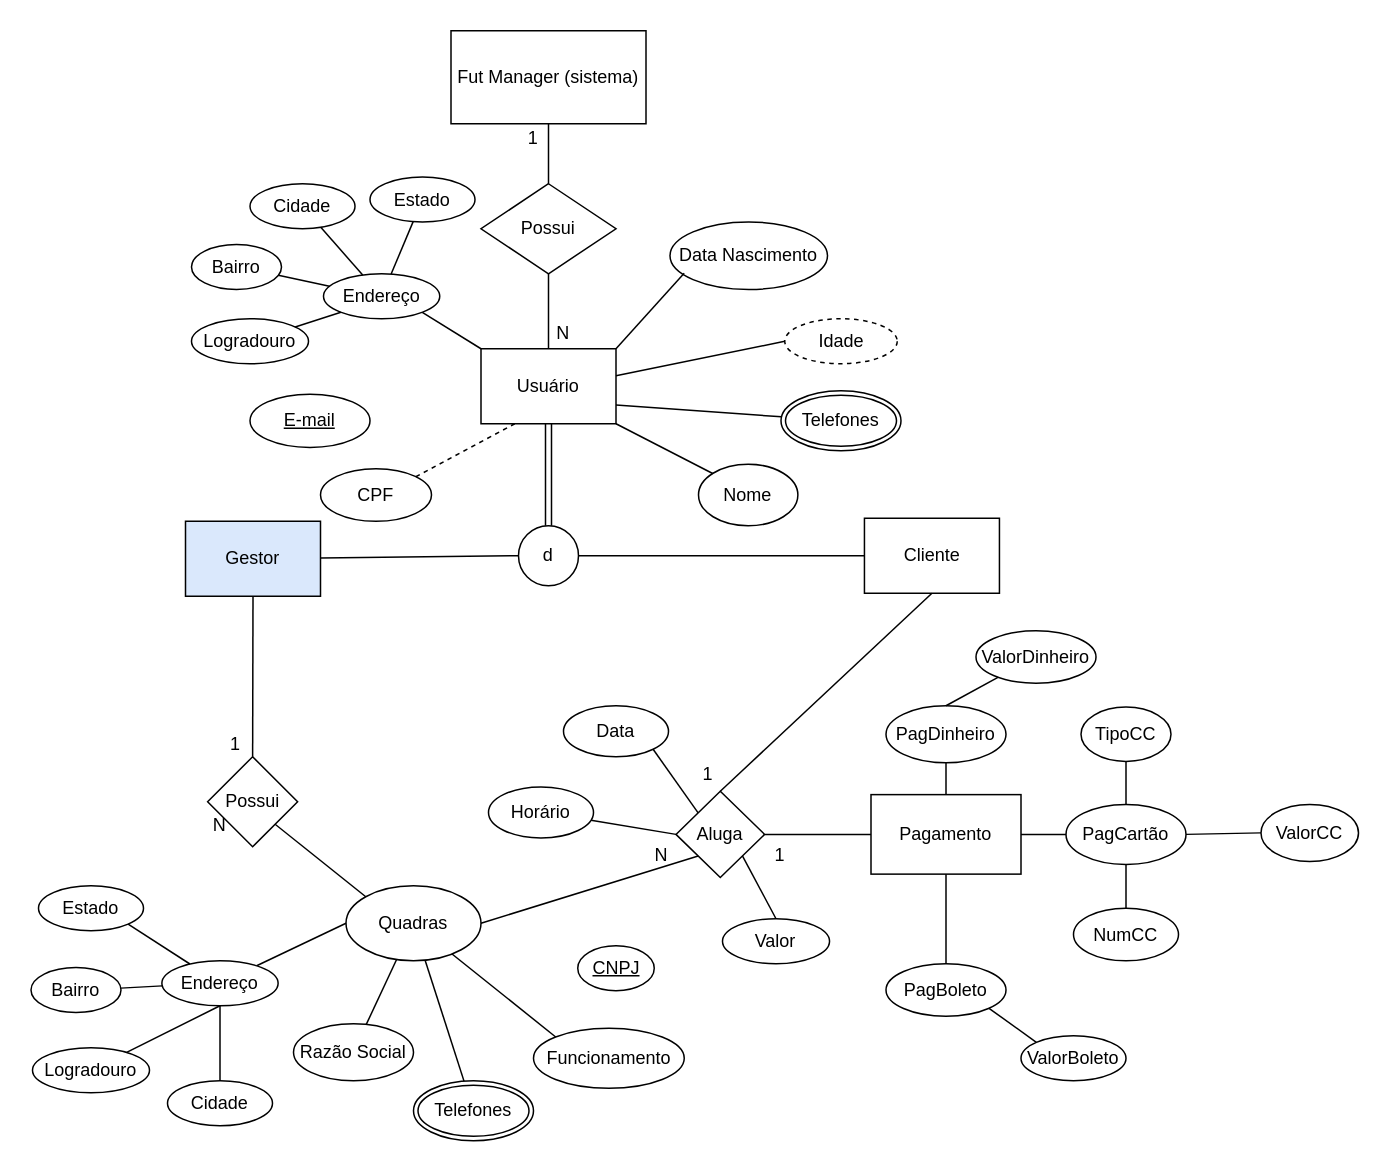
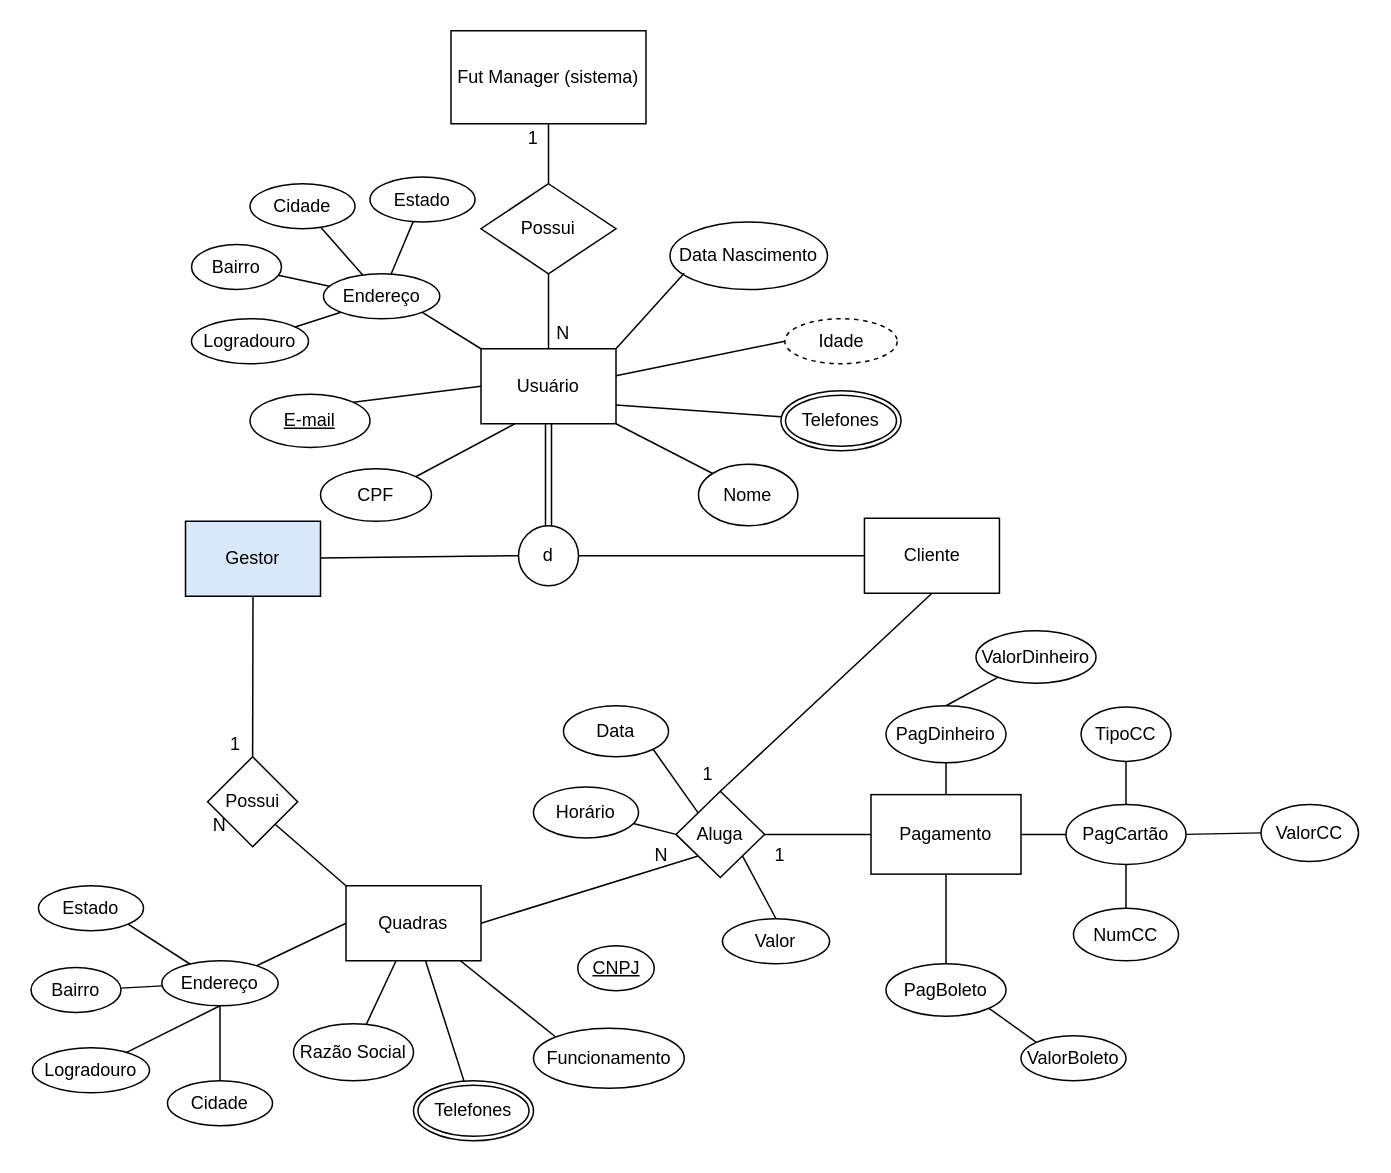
edge "Usuário" -- "E-mail": added
edge "Usuário" -- "CPF": style dashed -> solid
node "Horário": moved (541, 812) -> (586, 812)
node "Quadras": shape ellipse -> rectangle
